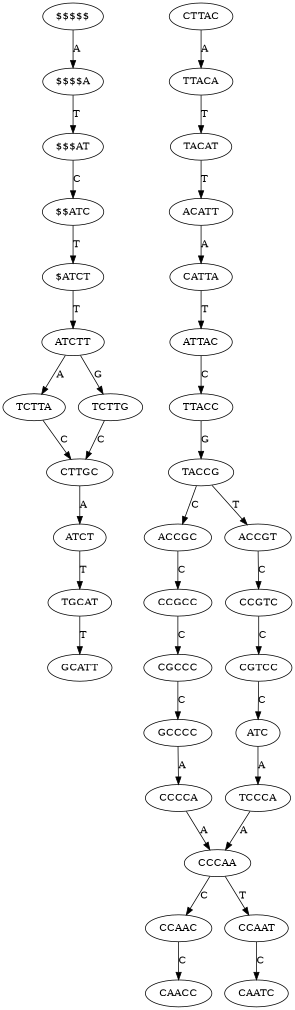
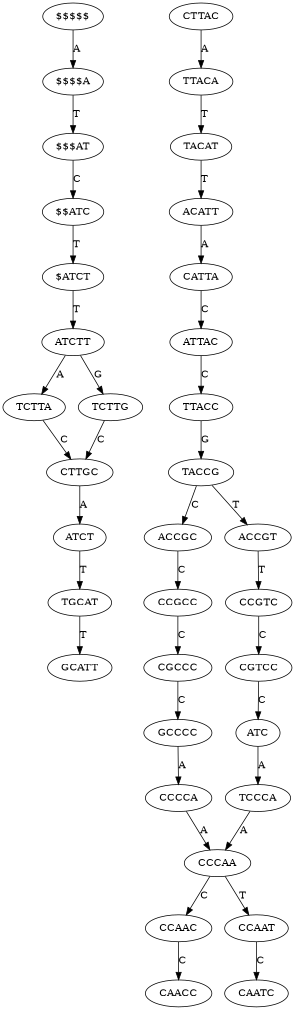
edge "CATTA" -> "ATTAC": label "T" -> "C"
edge "ACCGT" -> "CCGTC": label "C" -> "T"
